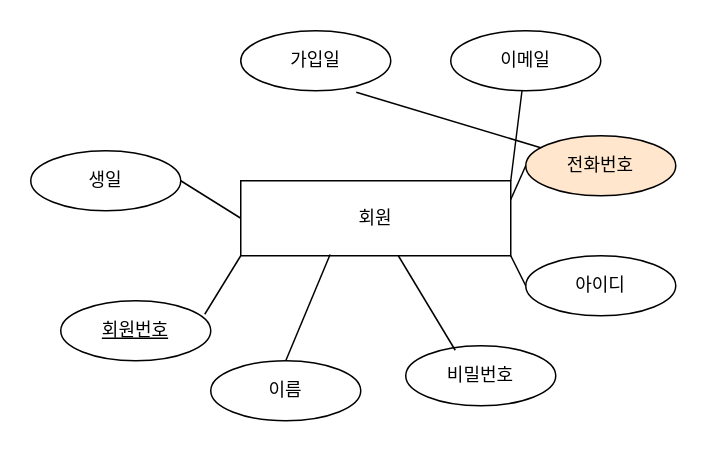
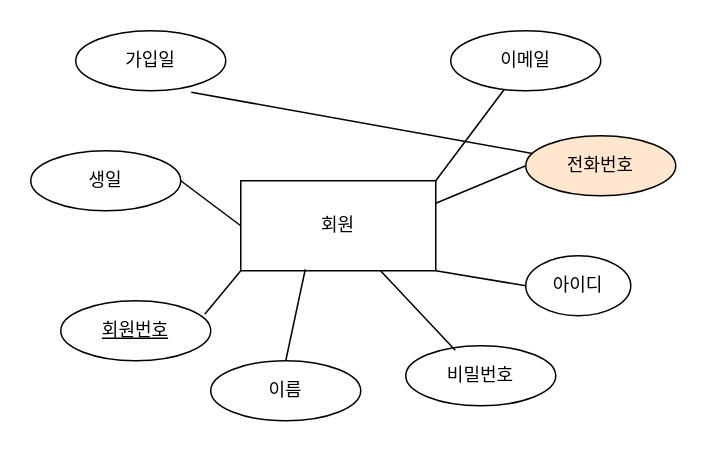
node "가입일": moved (316, 61) -> (151, 61)
node "회원": size 270x75 -> 195x90
node "아이디": size 150x60 -> 105x60
